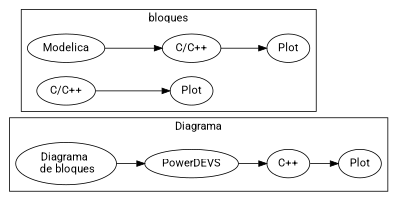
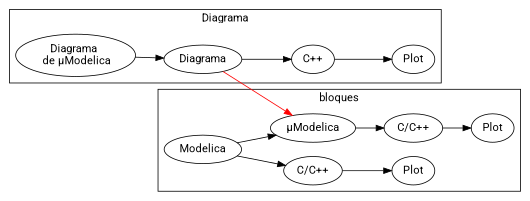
node "µModelica": added
node "Diagrama de bloques": label "Diagrama de bloques" -> "Diagrama de µModelica"
node "PowerDEVS": label "PowerDEVS" -> "Diagrama"
